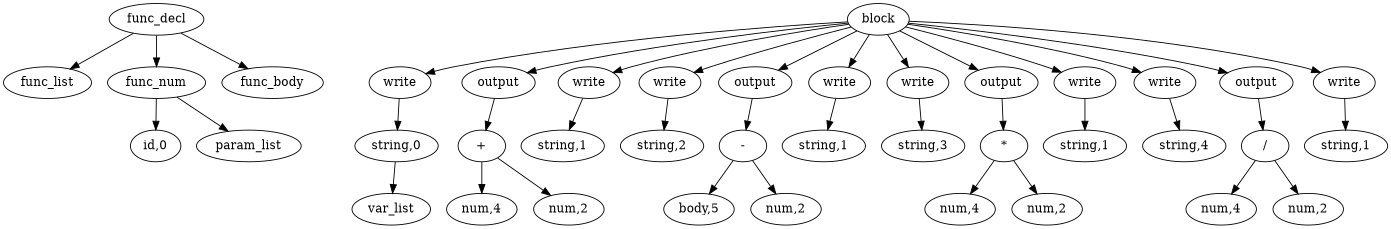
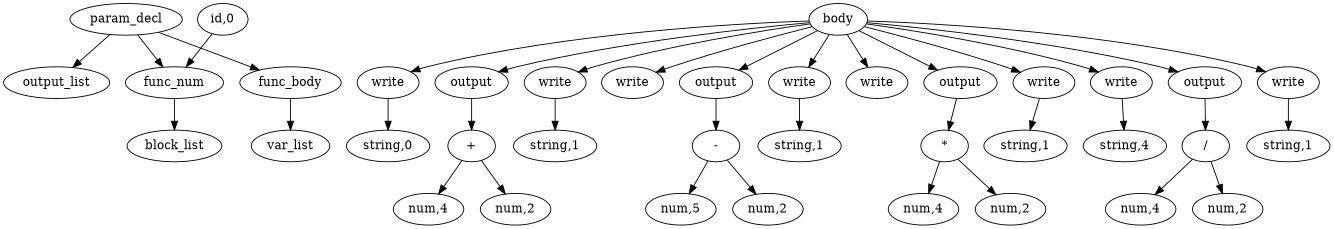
node "func_decl": label "func_decl" -> "param_decl"
node "block": label "block" -> "body"
node "func_list": label "func_list" -> "output_list"
edge "func_num" -> "id,0": reversed
node "param_list": label "param_list" -> "block_list"
node "string,2": removed
node "string,3": removed
edge "string,0" -> "var_list": now "func_body" -> "var_list"
node "body,5": label "body,5" -> "num,5"
